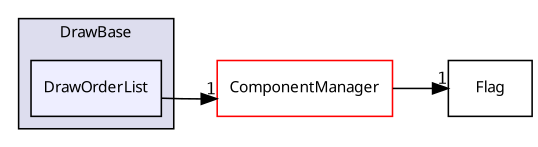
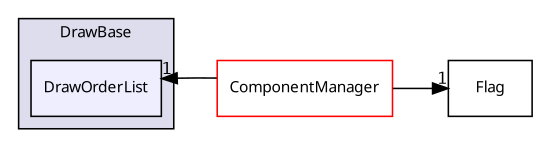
edge "DrawOrderList" -> "ComponentManager": reversed
